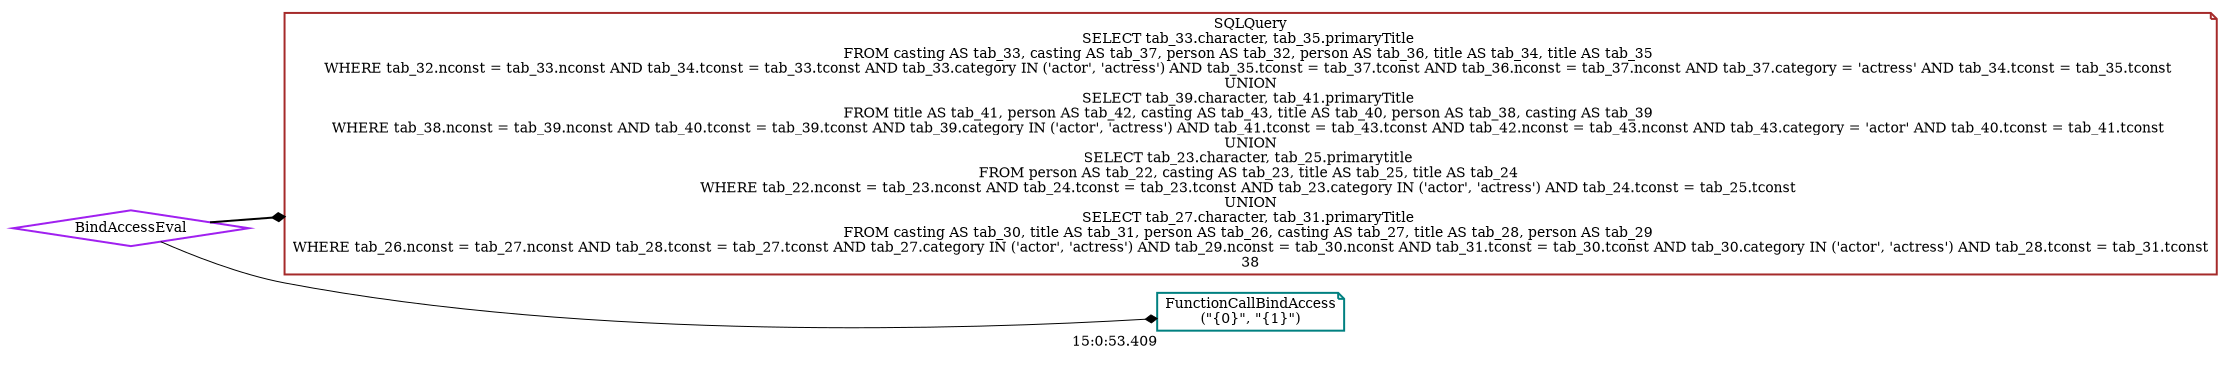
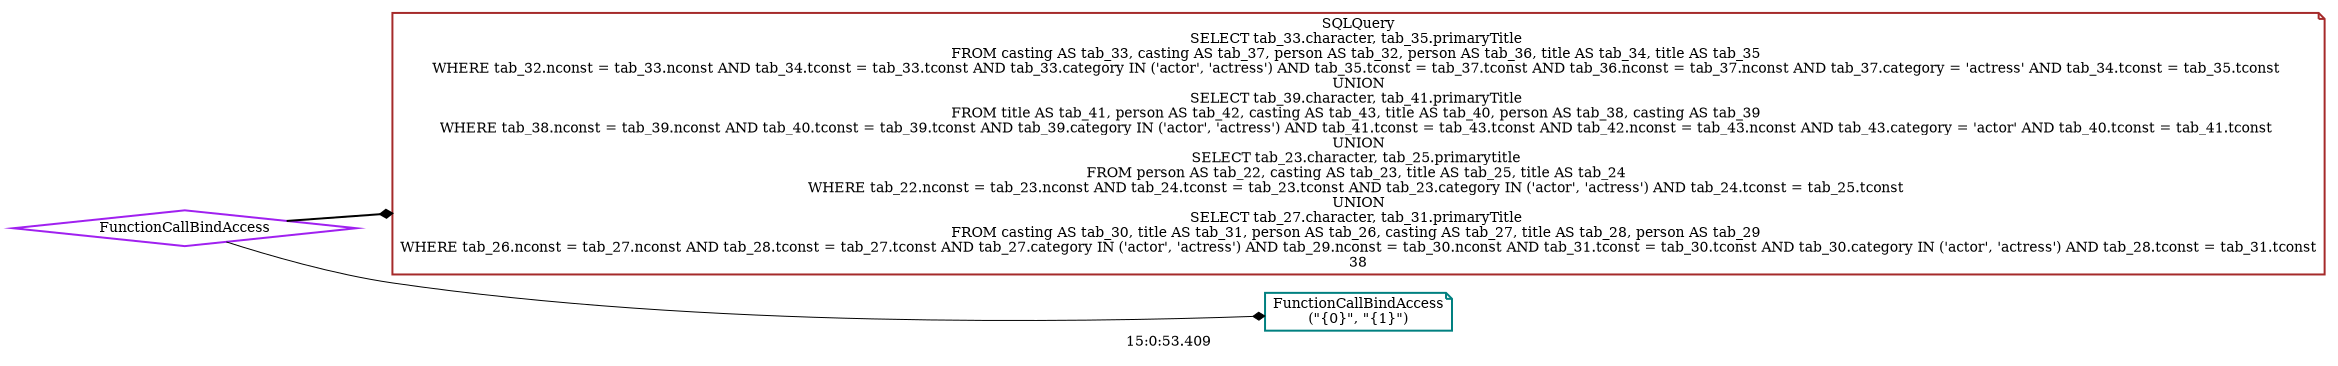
node "BindAccessEval": label "BindAccessEval" -> "FunctionCallBindAccess"
